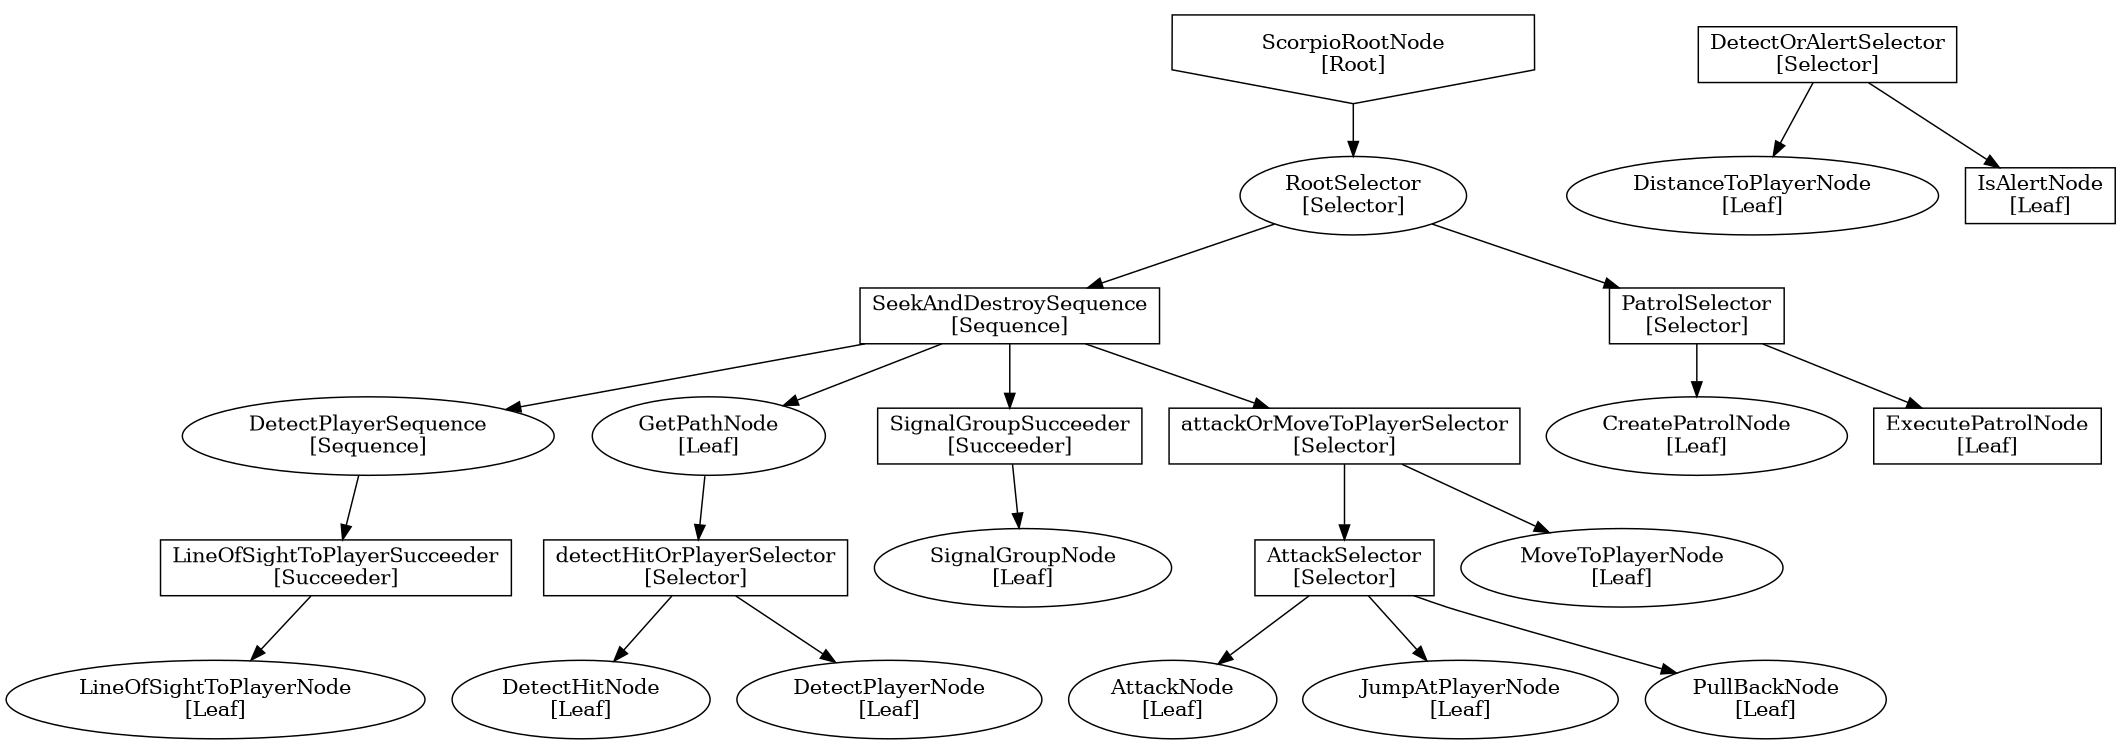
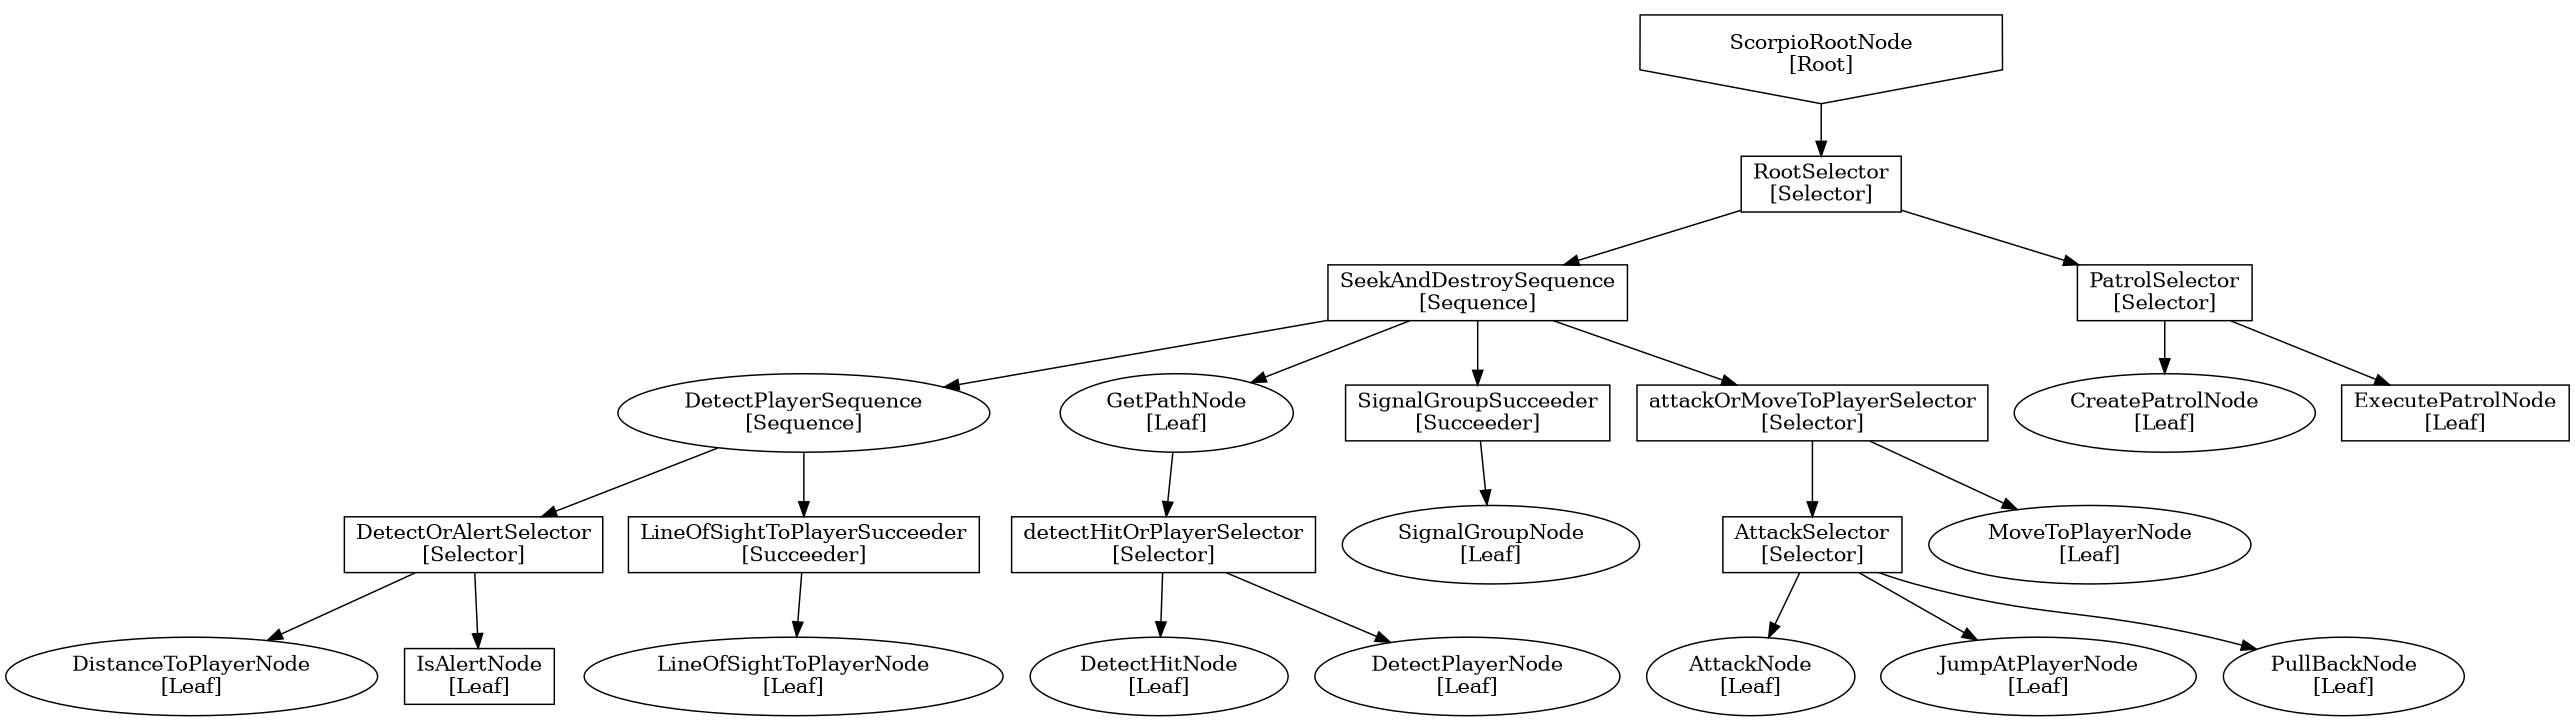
node "RootSelector [Selector]": shape ellipse -> box
edge "DetectPlayerSequence [Sequence]" -> "DetectOrAlertSelector [Selector]": added
